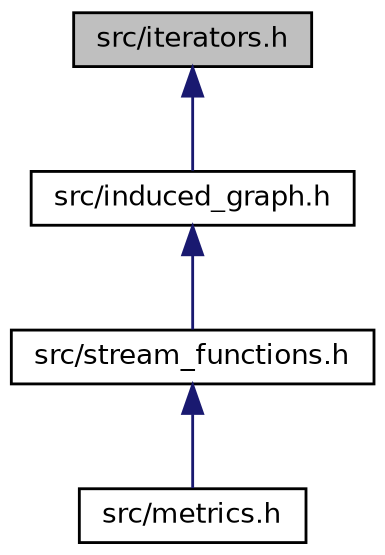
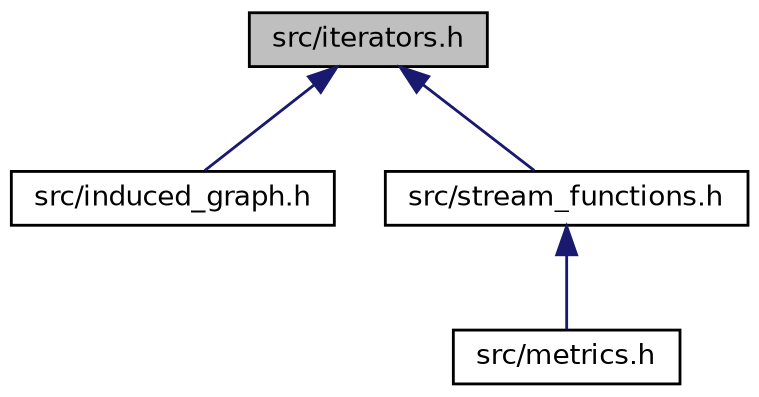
edge "src/stream_functions.h" -> "src/induced_graph.h": now "src/stream_functions.h" -> "src/iterators.h"
